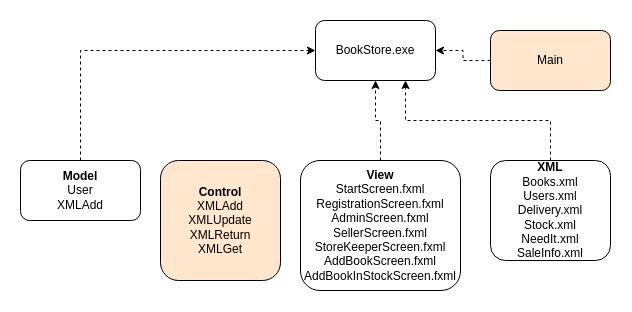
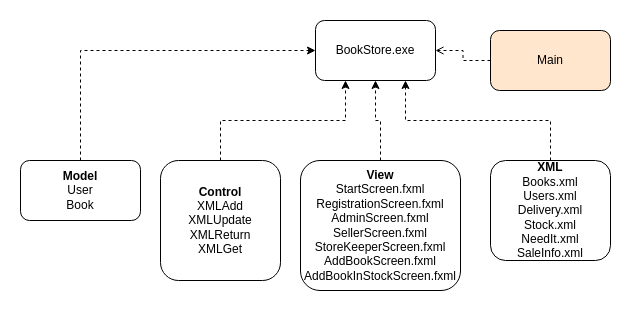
edge "Main" -> "BookStore.exe": arrowhead classic -> open
edge "Control XMLAdd XMLUpdate XMLReturn XMLGet" -> "BookStore.exe": added
node "Model User XMLAdd": label "Model User XMLAdd" -> "Model User Book"
node "Control XMLAdd XMLUpdate XMLReturn XMLGet": fillcolor #ffe6cc -> #ffffff
